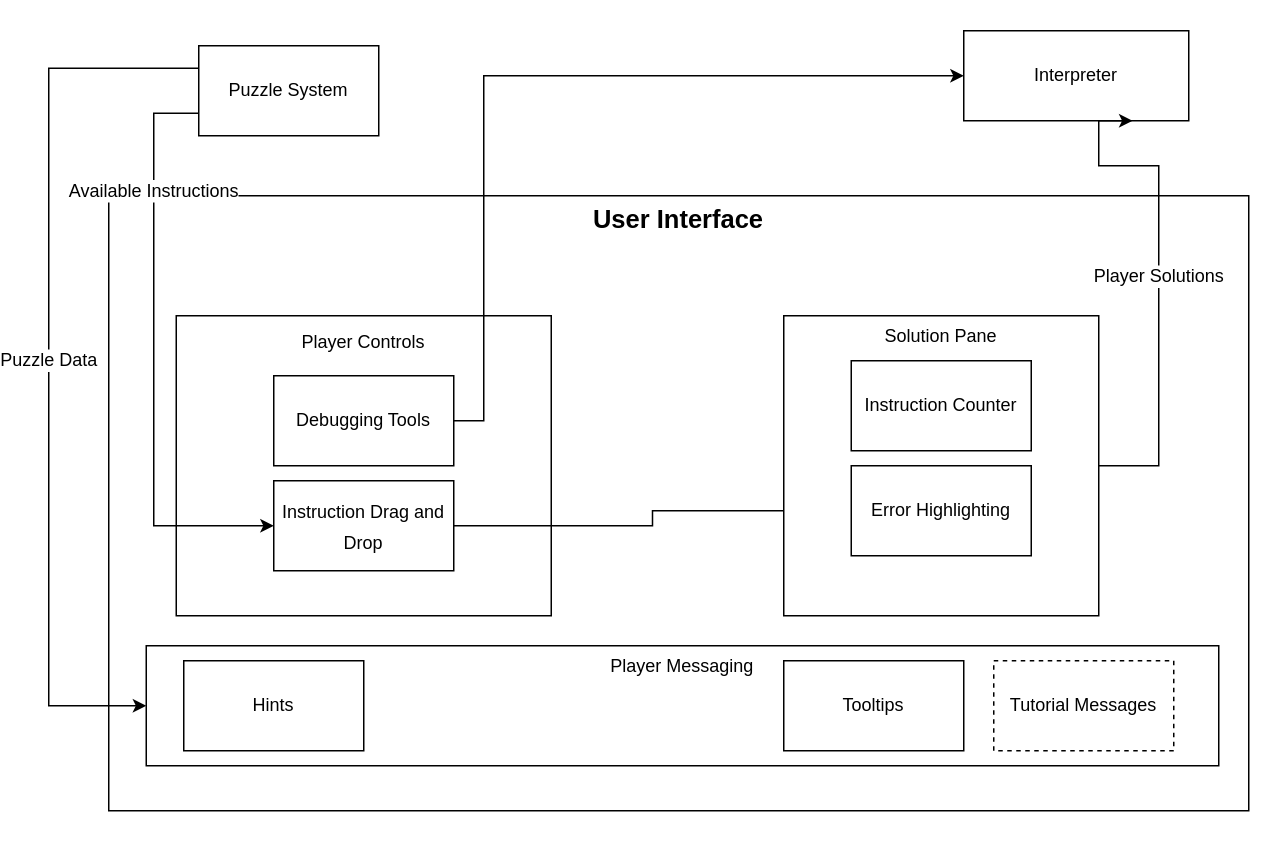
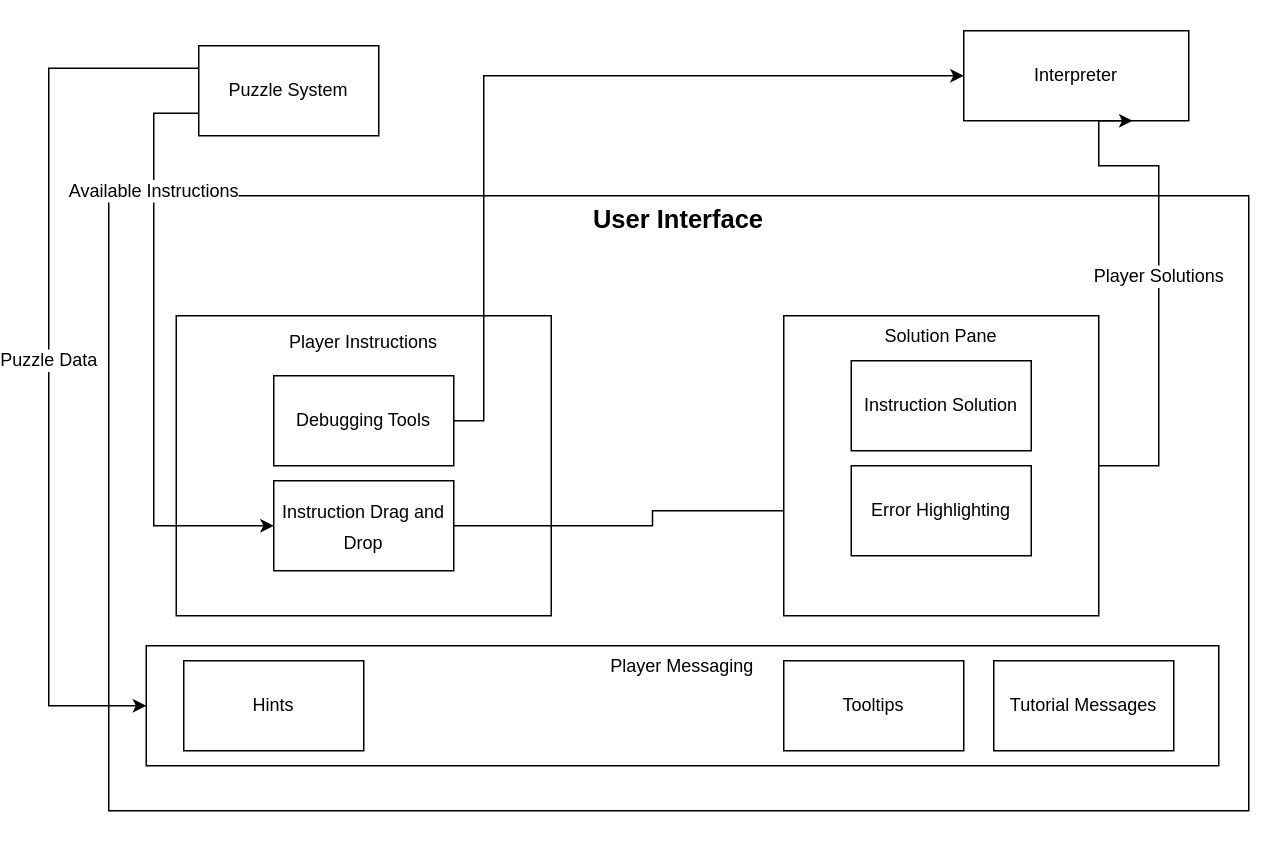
node "Player Controls": label "Player Controls" -> "Player Instructions"
node "Instruction Counter": label "Instruction Counter" -> "Instruction Solution"
node "Tutorial Messages": style dashed -> solid
